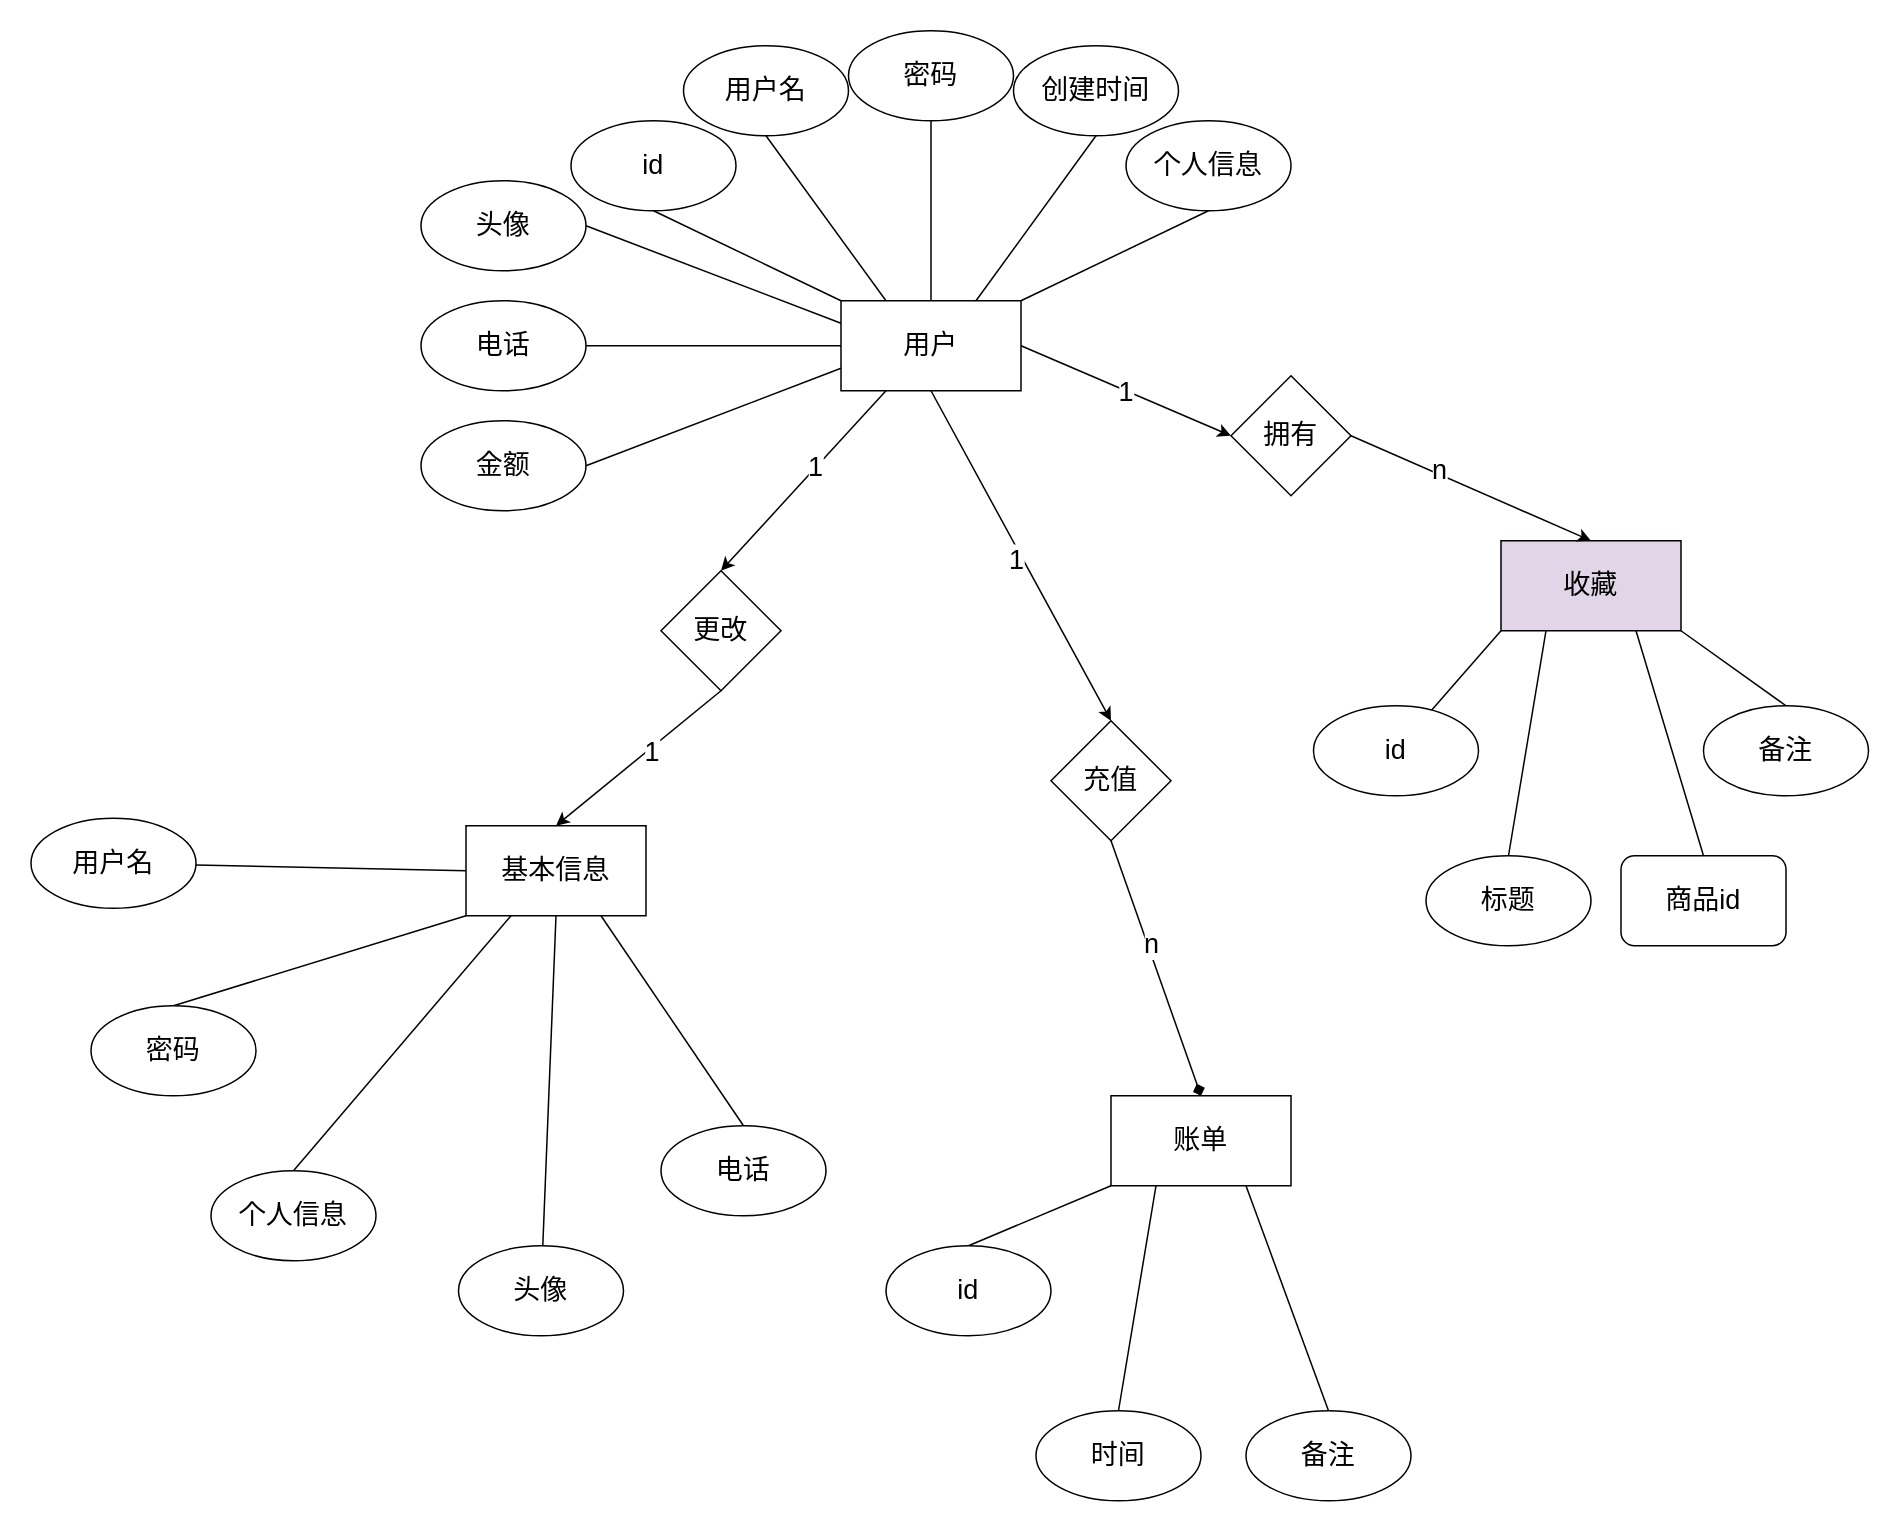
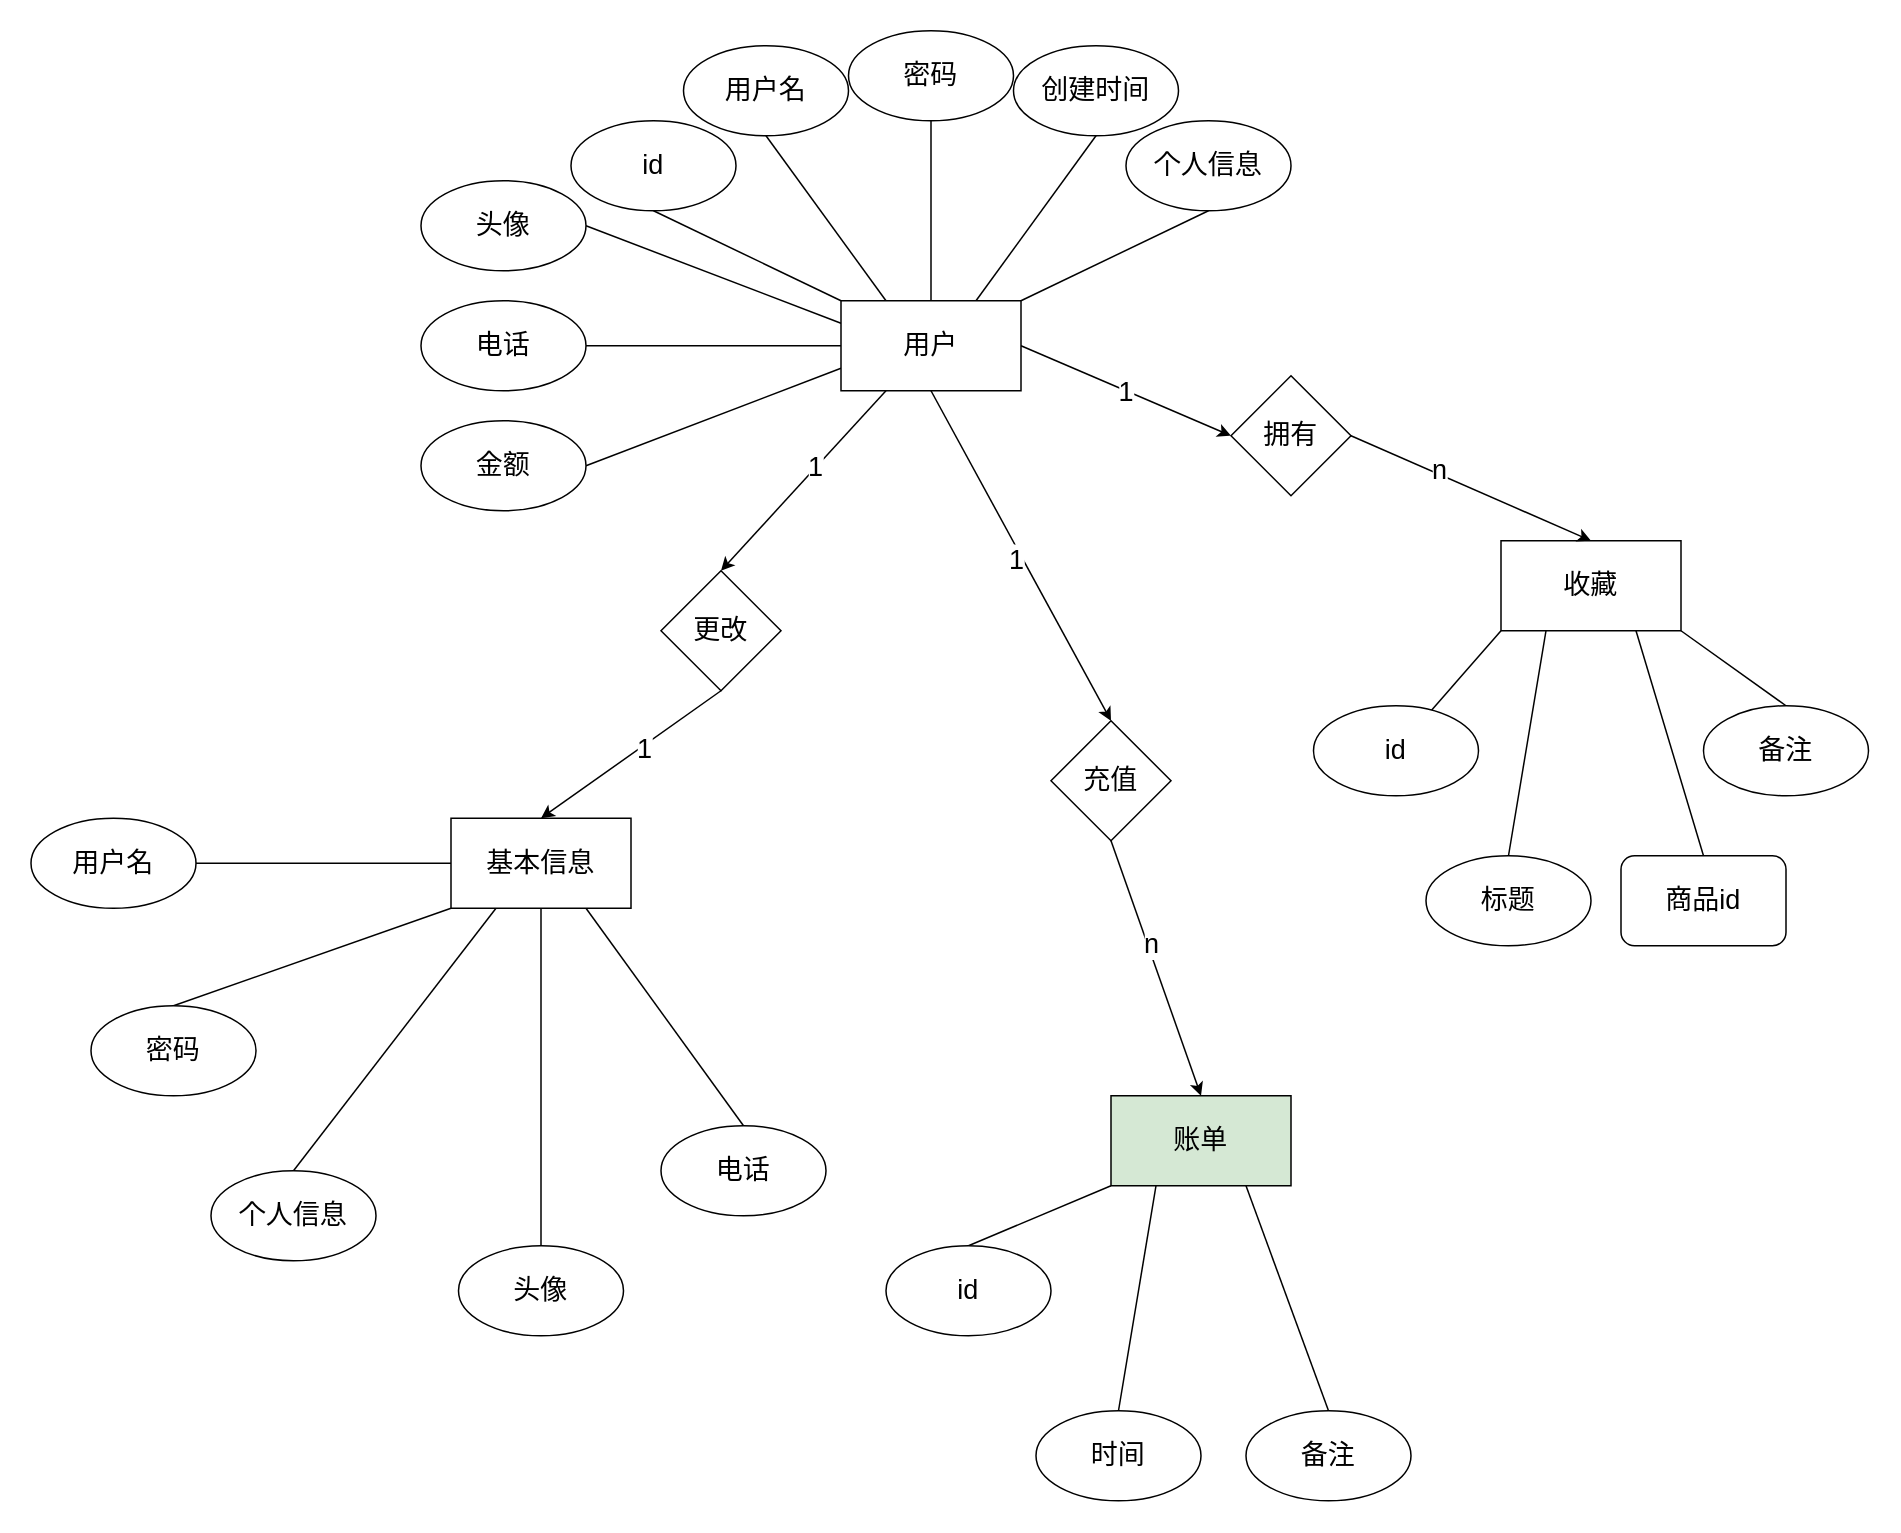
node "收藏": fillcolor #e1d5e7 -> #ffffff
node "基本信息": moved (556, 871) -> (541, 863)
edge "充值" -> "账单": arrowhead diamond -> classic
node "账单": fillcolor #ffffff -> #d5e8d4
